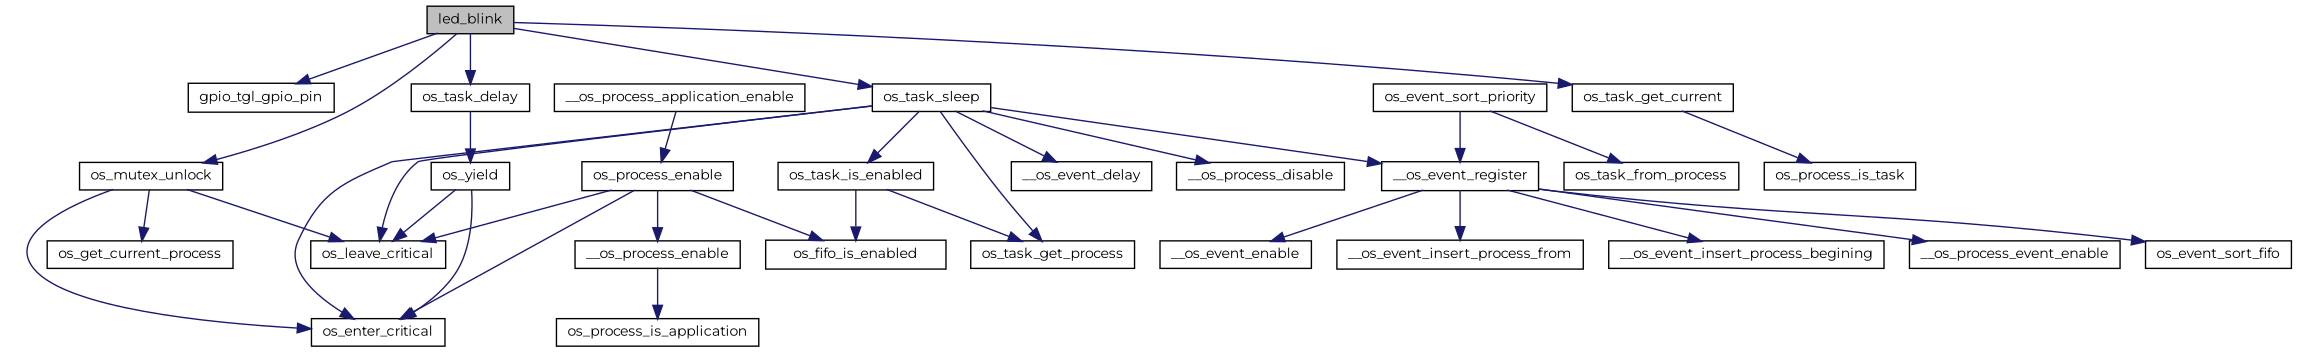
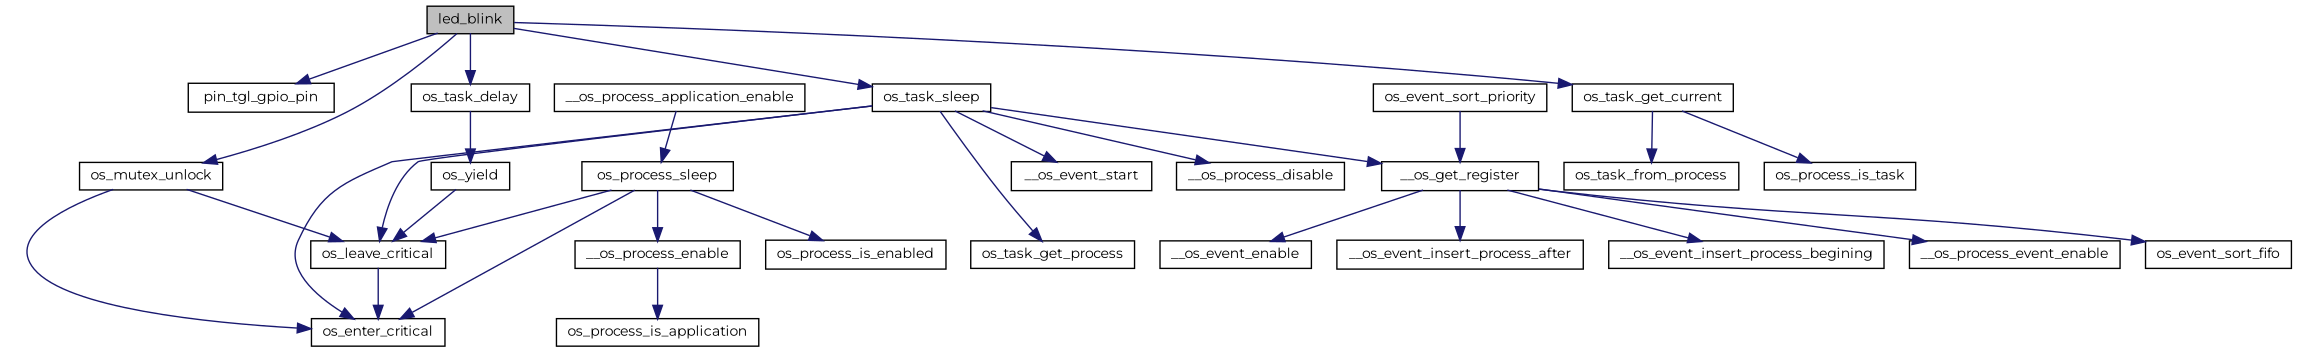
node "gpio_tgl_gpio_pin": label "gpio_tgl_gpio_pin" -> "pin_tgl_gpio_pin"
edge "os_event_sort_priority" -> "os_task_from_process": now "os_task_get_current" -> "os_task_from_process"
node "os_process_enable": label "os_process_enable" -> "os_process_sleep"
node "os_task_is_enabled": removed
node "__os_event_delay": label "__os_event_delay" -> "__os_event_start"
node "__os_event_register": label "__os_event_register" -> "__os_get_register"
node "os_get_current_process": removed
node "os_fifo_is_enabled": label "os_fifo_is_enabled" -> "os_process_is_enabled"
node "__os_event_insert_process_from": label "__os_event_insert_process_from" -> "__os_event_insert_process_after"
edge "os_yield" -> "os_enter_critical": now "os_leave_critical" -> "os_enter_critical"
